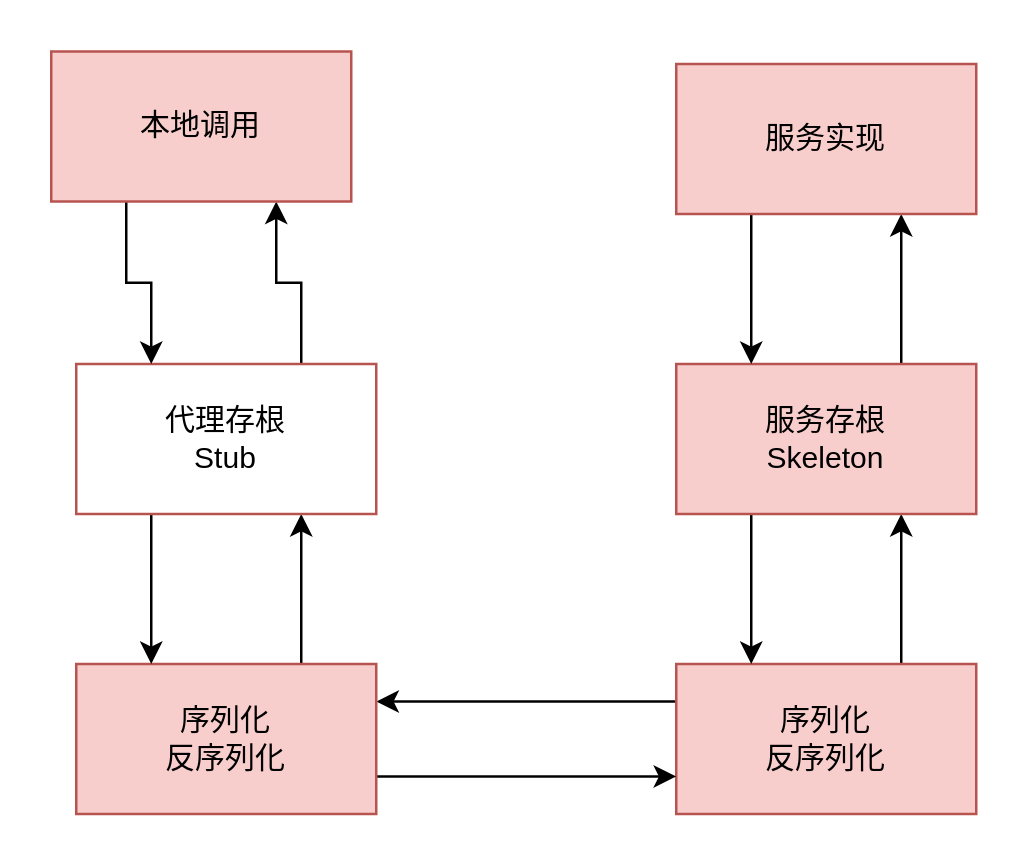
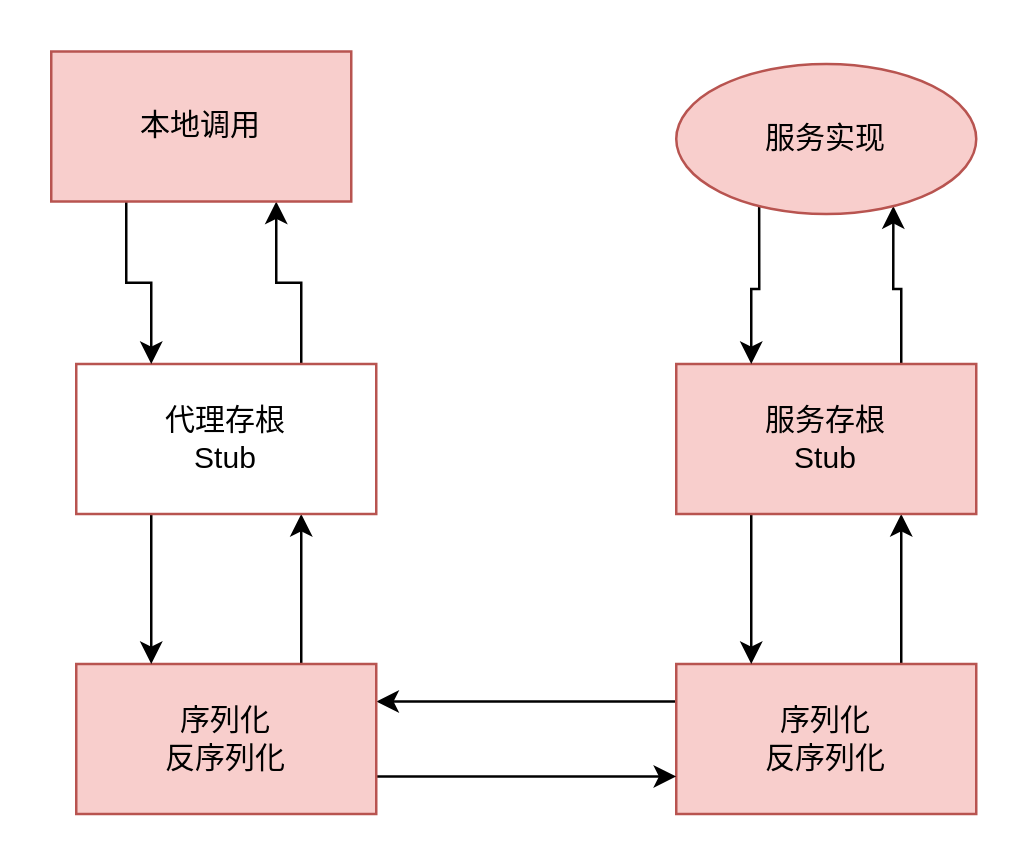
node "服务实现": shape rectangle -> ellipse
node "服务存根 Skeleton": label "服务存根 Skeleton" -> "服务存根 Stub"
